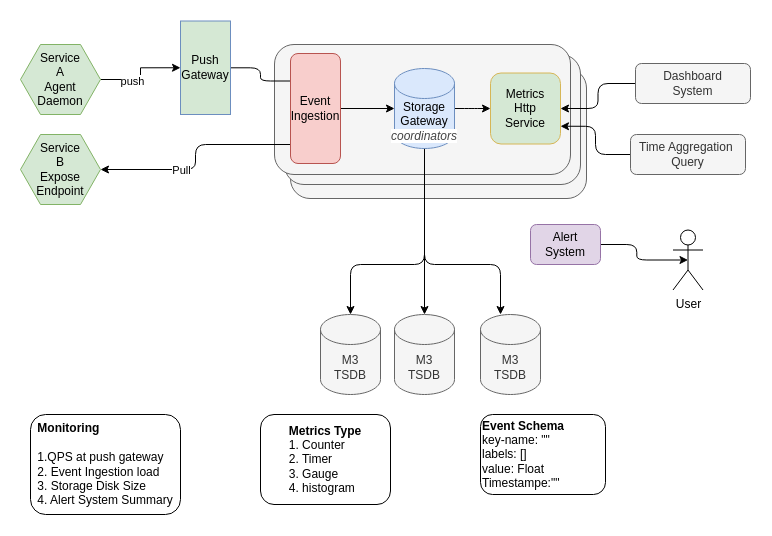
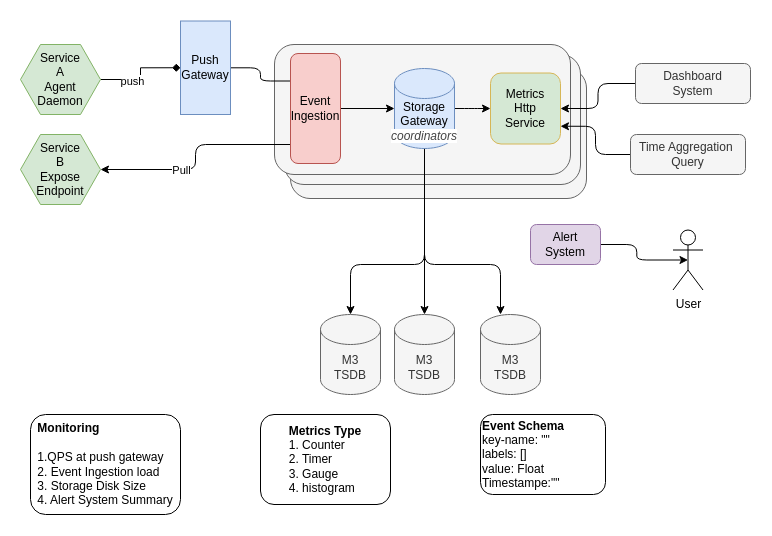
edge "Service A Agent Daemon" -> "Push Gateway": arrowhead classic -> diamond
node "Push Gateway": fillcolor #d5e8d4 -> #dae8fc
